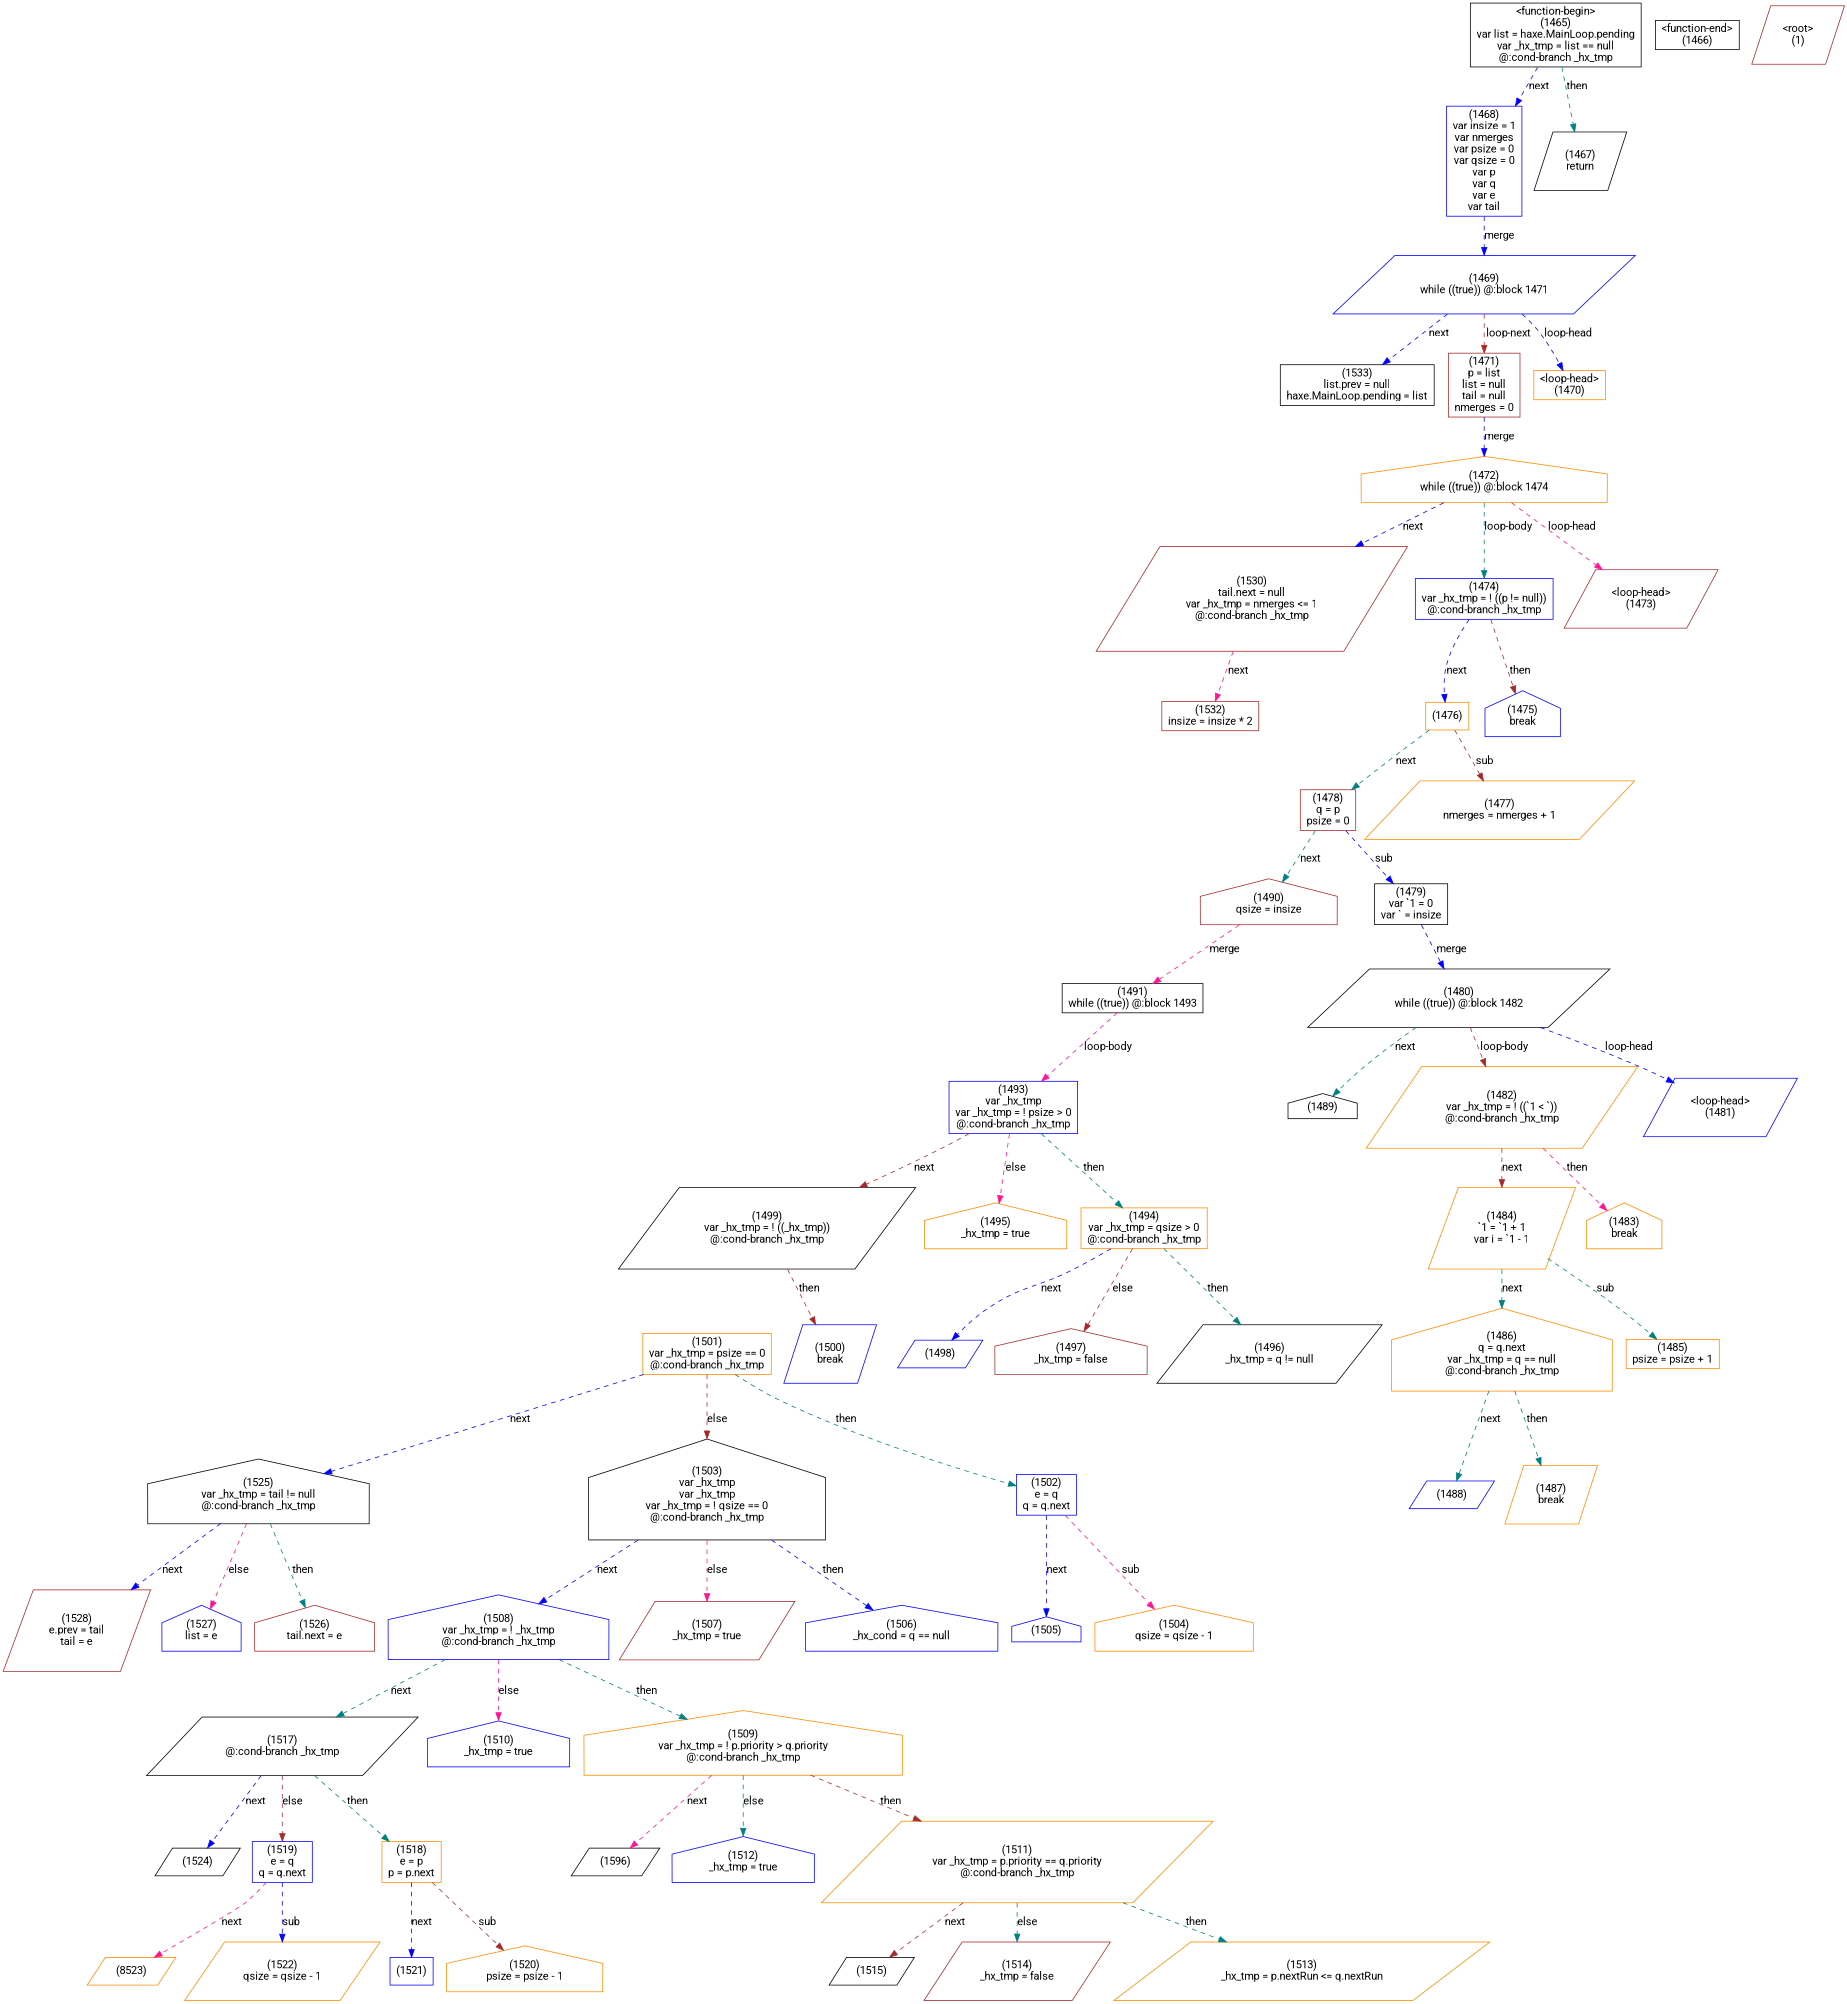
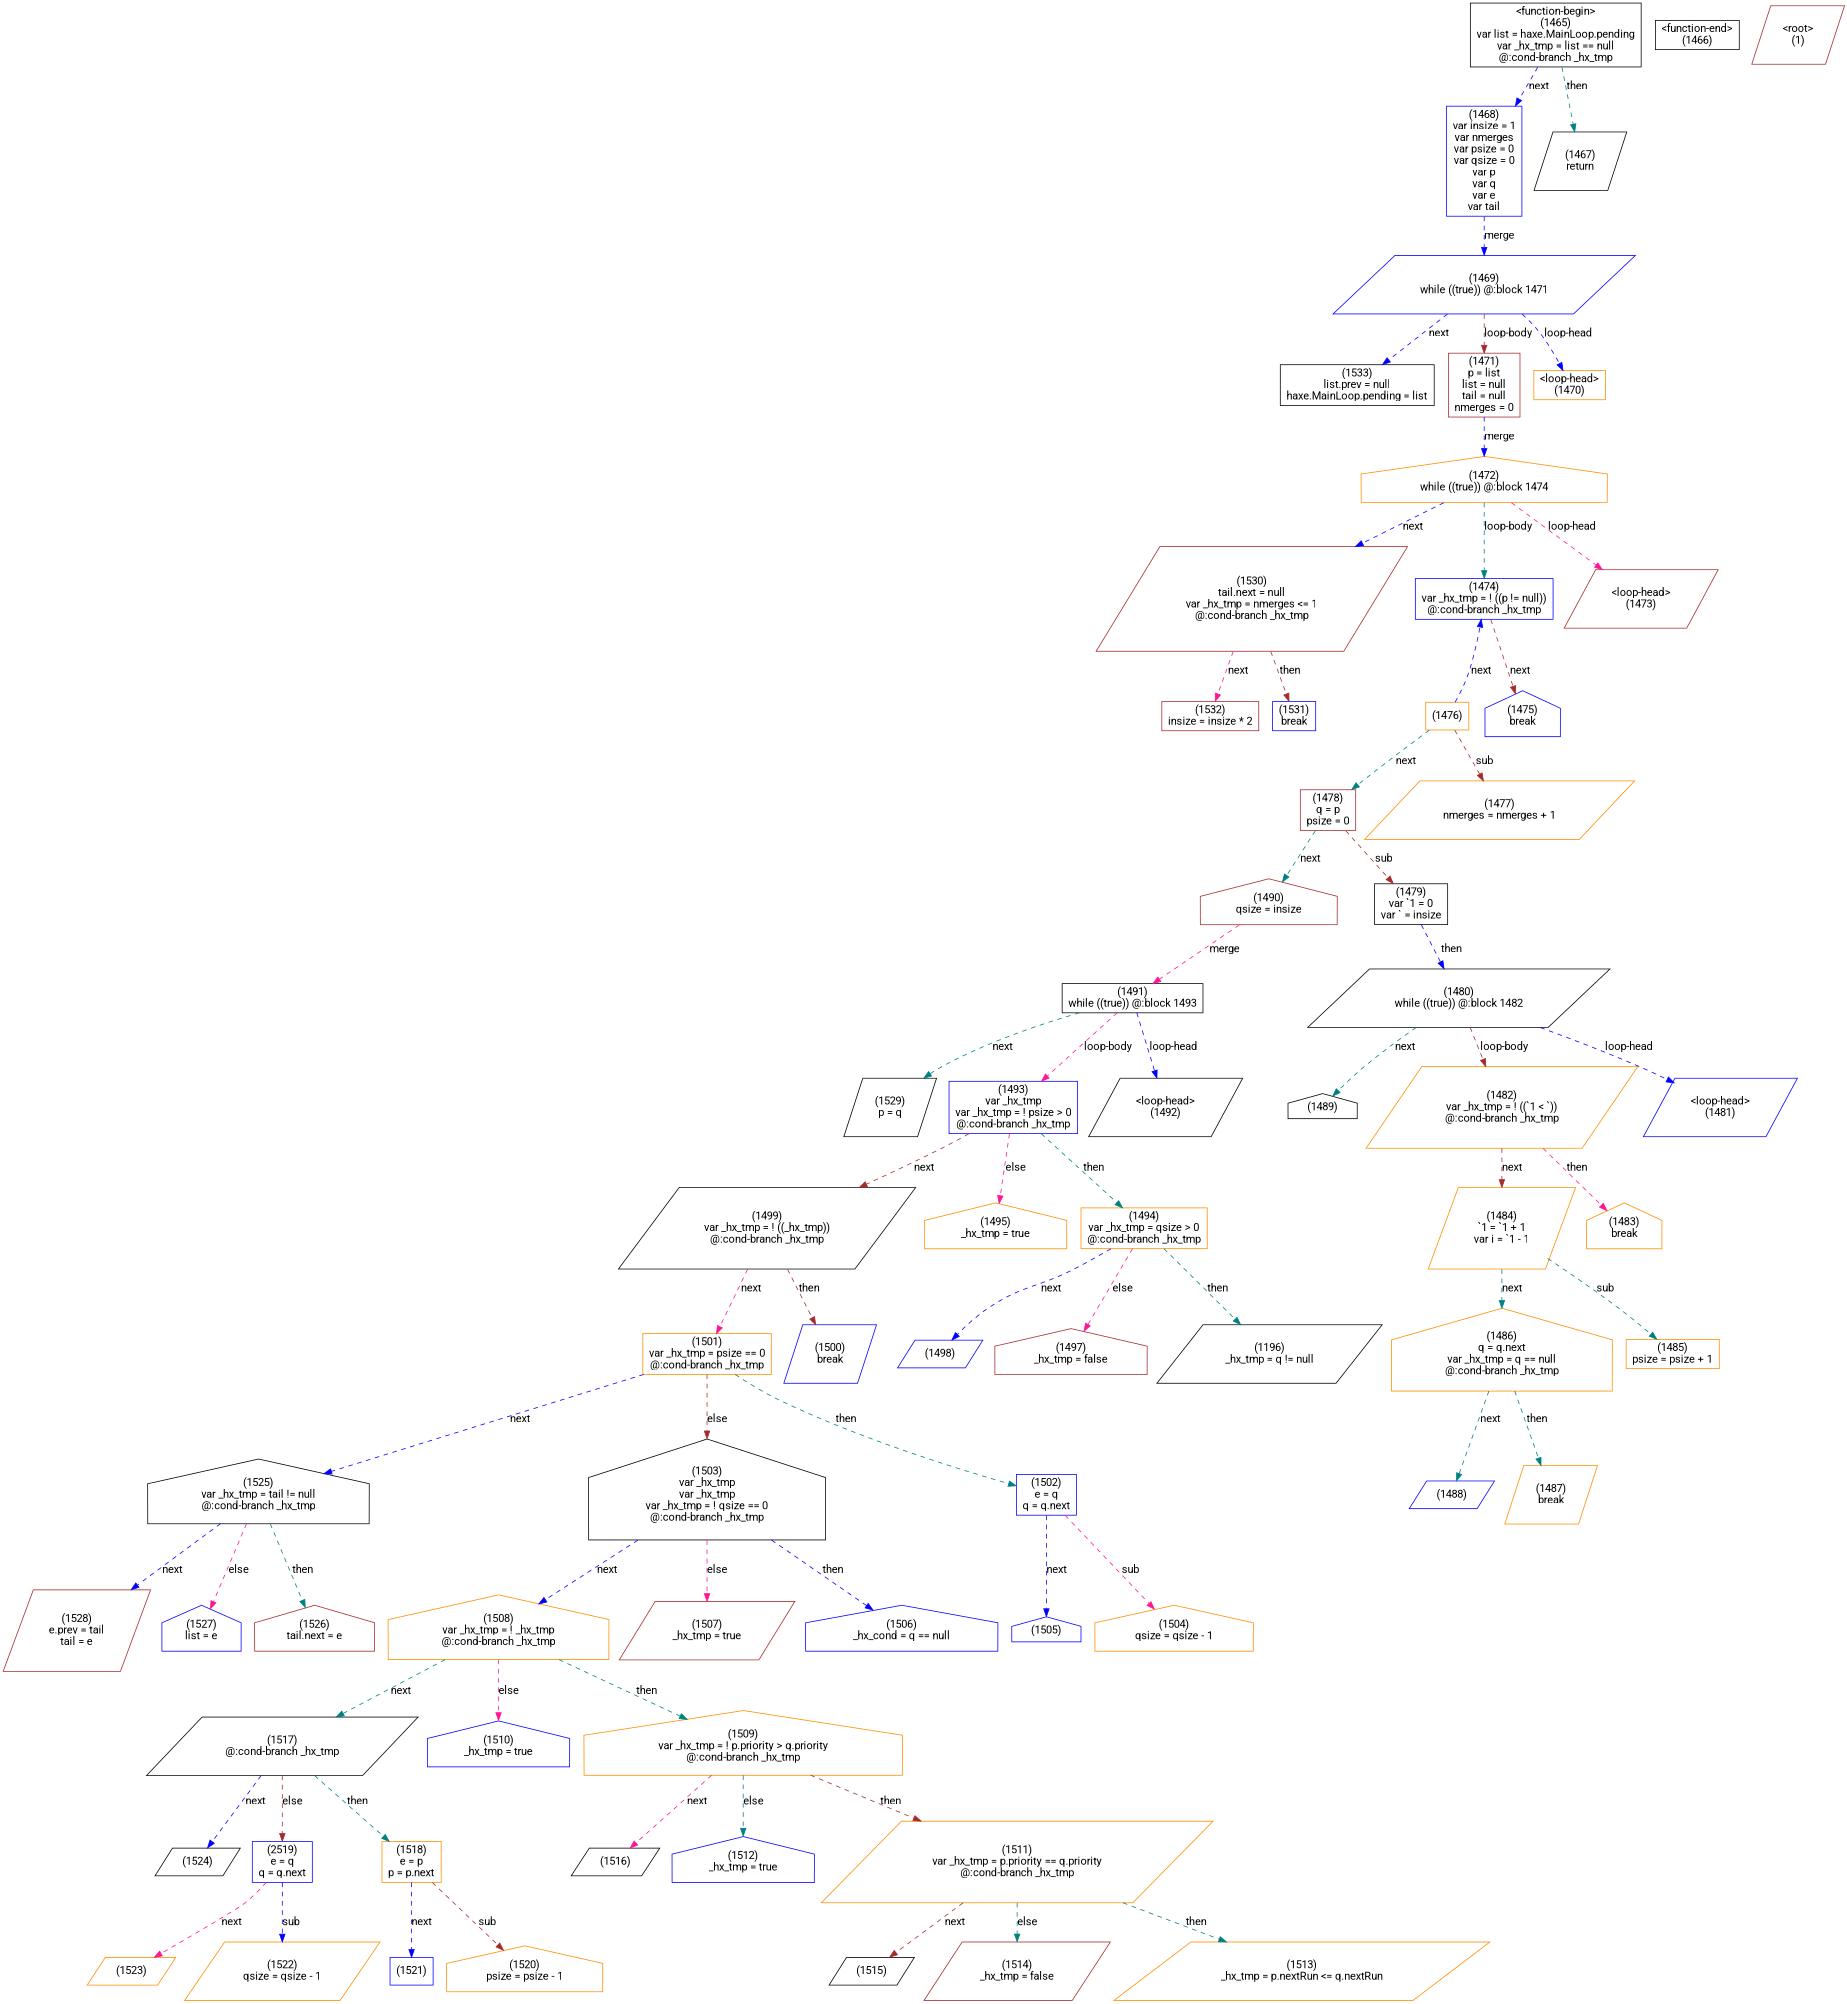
edge "(1469) while ((true)) @:block 1471" -> "(1471) p = list list = null tail = null nmerges = 0": label "loop-next" -> "loop-body"
edge "(1474) var _hx_tmp = ! ((p != null)) @:cond-branch _hx_tmp" -> "(1476)": reversed
edge "(1474) var _hx_tmp = ! ((p != null)) @:cond-branch _hx_tmp" -> "(1475) break": label "then" -> "next"
node "(1531) break": added
edge "(1478) q = p psize = 0" -> "(1479) var `1 = 0 var ` = insize": color blue -> brown
edge "(1479) var `1 = 0 var ` = insize" -> "(1480) while ((true)) @:block 1482": label "merge" -> "then"
node "(1529) p = q": added
node "<loop-head> (1492)": added
edge "(1494) var _hx_tmp = qsize > 0 @:cond-branch _hx_tmp" -> "(1497) _hx_tmp = false": color brown -> deeppink
edge "(1499) var _hx_tmp = ! ((_hx_tmp)) @:cond-branch _hx_tmp" -> "(1501) var _hx_tmp = psize == 0 @:cond-branch _hx_tmp": added, label "next"
node "(1496) _hx_tmp = q != null": label "(1496) _hx_tmp = q != null" -> "(1196) _hx_tmp = q != null"
node "(1508) var _hx_tmp = ! _hx_tmp @:cond-branch _hx_tmp": color blue -> darkorange
node "(1519) e = q q = q.next": label "(1519) e = q q = q.next" -> "(2519) e = q q = q.next"
node "(1596)": label "(1596)" -> "(1516)"
node "(8523)": label "(8523)" -> "(1523)"
